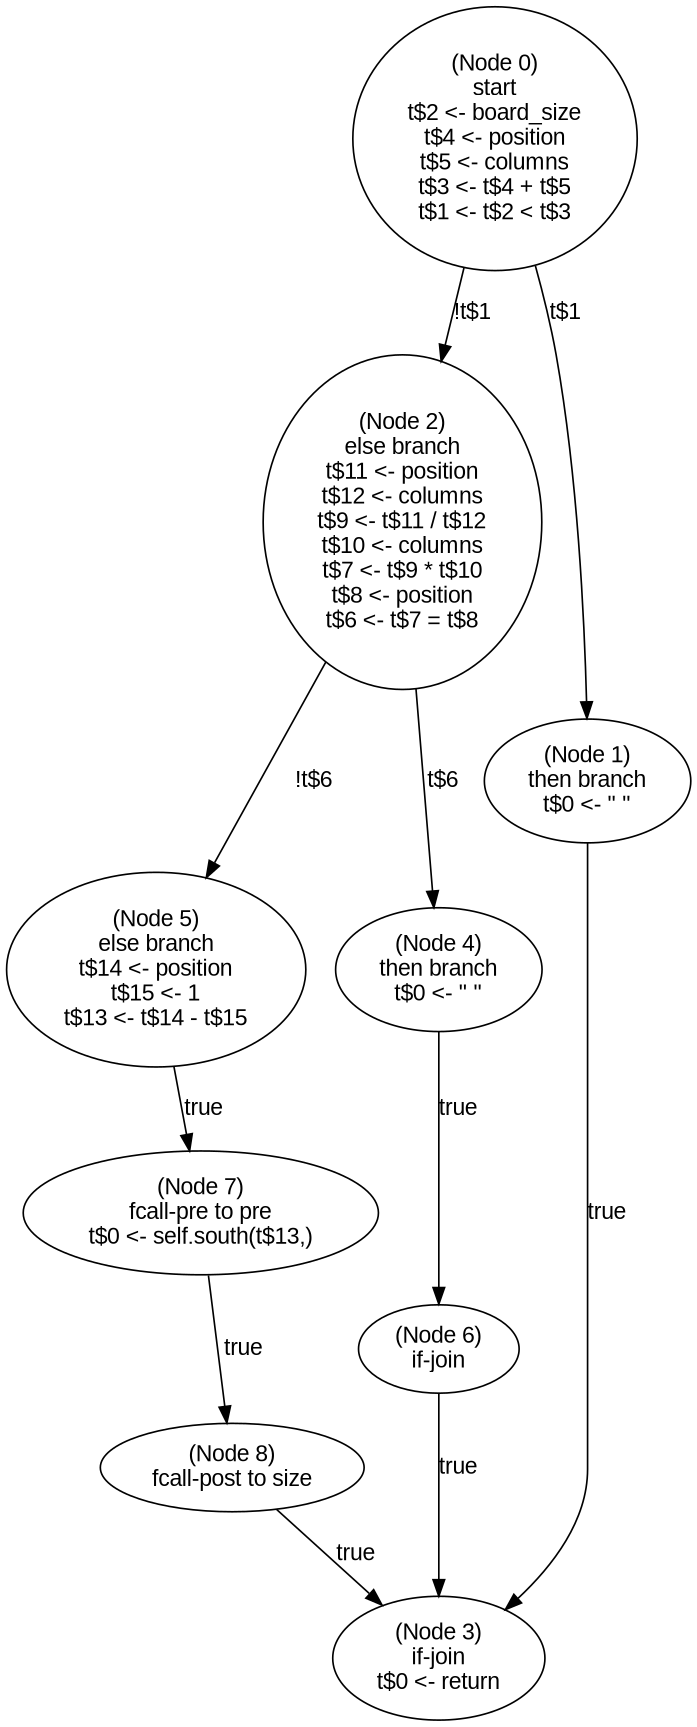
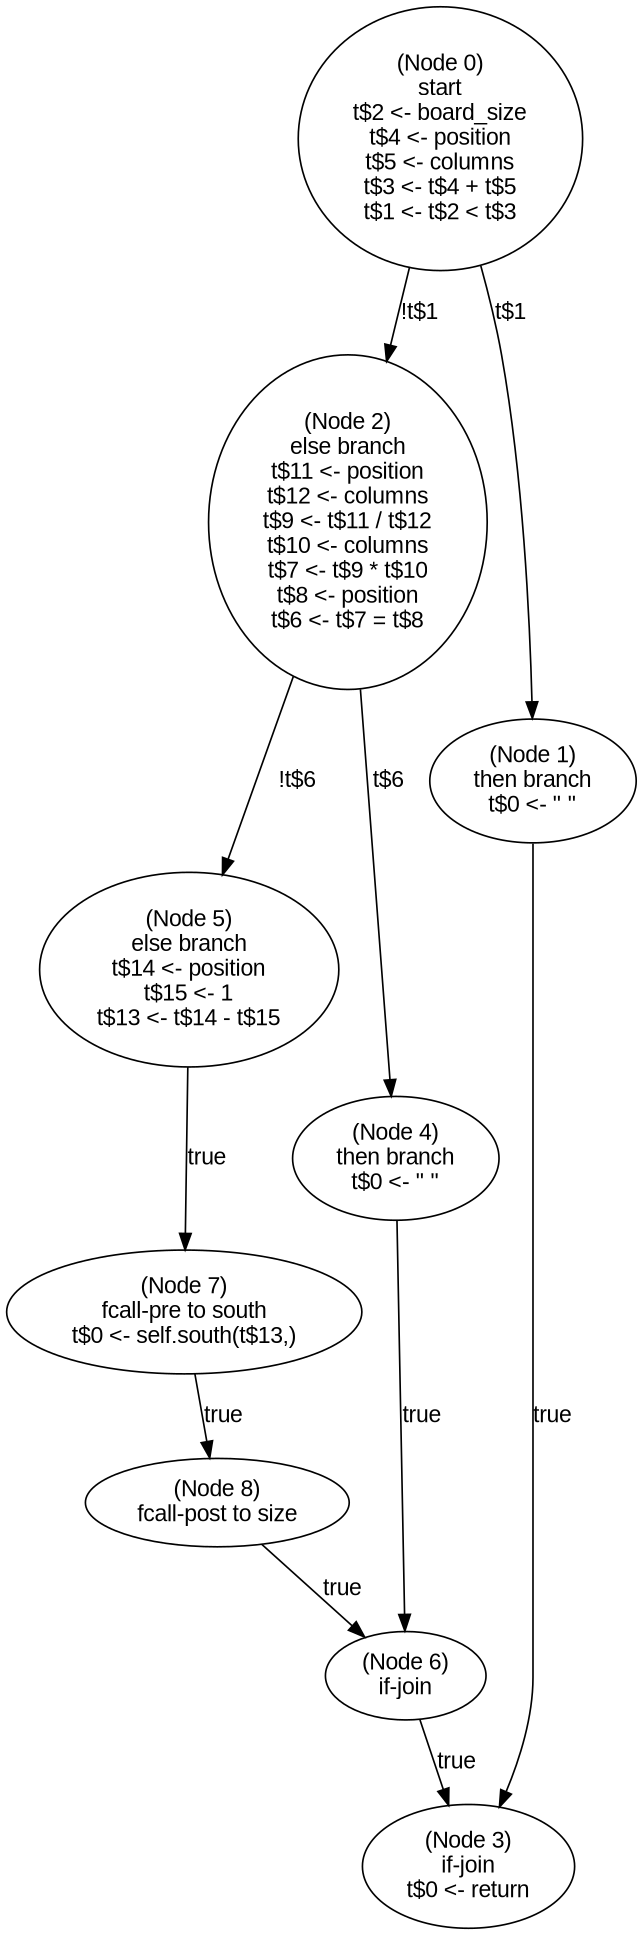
node "(Node 7) fcall-pre to pre t$0 <- self.south(t$13,)": label "(Node 7) fcall-pre to pre t$0 <- self.south(t$13,)" -> "(Node 7) fcall-pre to south t$0 <- self.south(t$13,)"
edge "(Node 8) fcall-post to size" -> "(Node 3) if-join t$0 <- return": now "(Node 8) fcall-post to size" -> "(Node 6) if-join"
